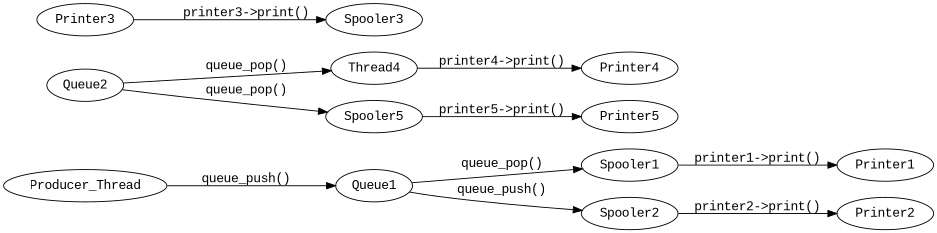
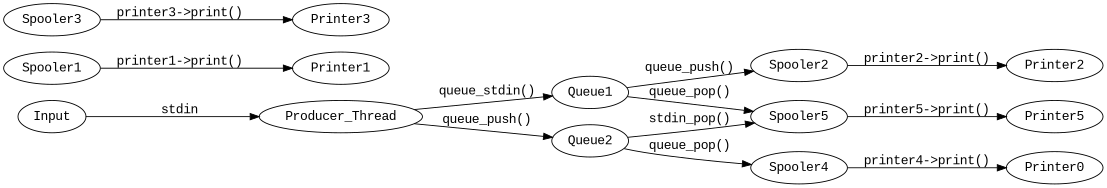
edge "Printer3" -> "Spooler3": reversed
node "Thread4": label "Thread4" -> "Spooler4"
node "Printer4": label "Printer4" -> "Printer0"
edge "Queue2" -> "Spooler5": label "queue_pop()" -> "stdin_pop()"
node "Input": added
edge "Producer_Thread" -> "Queue2": added, label "queue_push()"
edge "Queue1" -> "Spooler1": now "Queue1" -> "Spooler5"
edge "Producer_Thread" -> "Queue1": label "queue_push()" -> "queue_stdin()"
